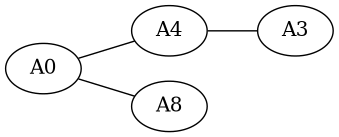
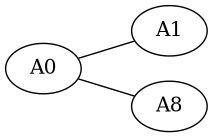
node "A4": label "A4" -> "A1"
node "A3": removed
